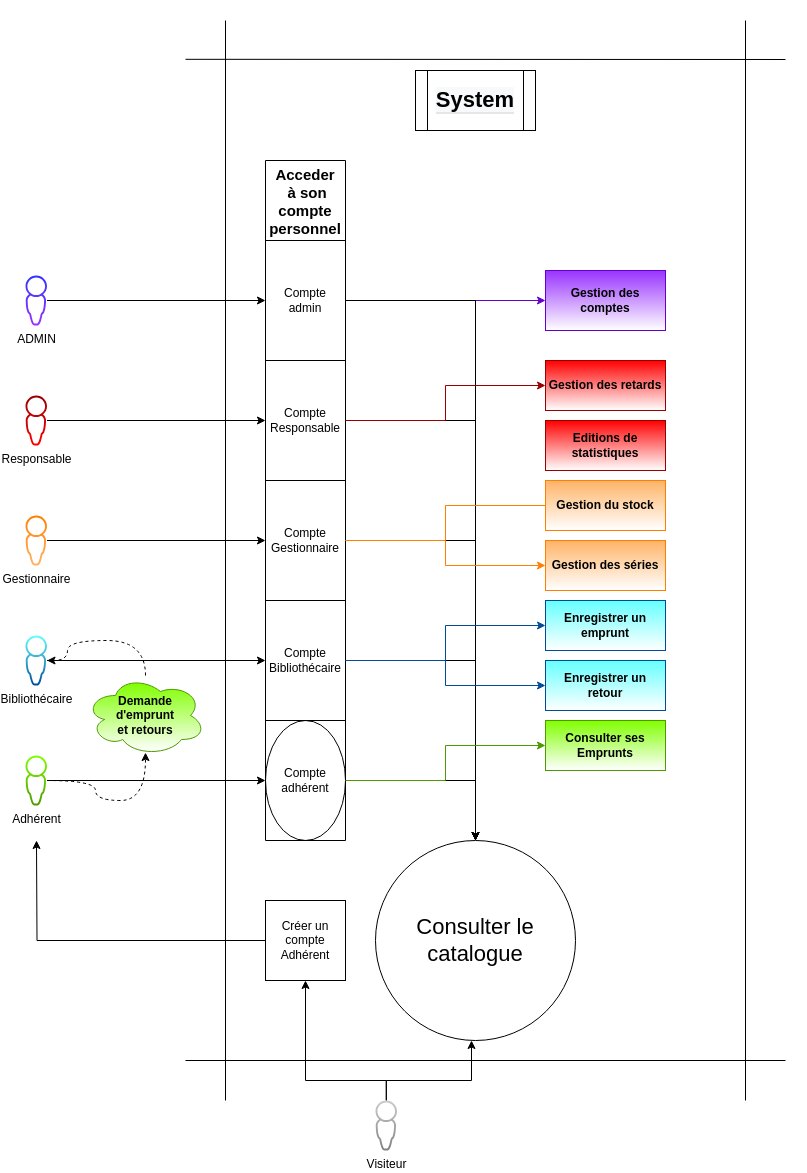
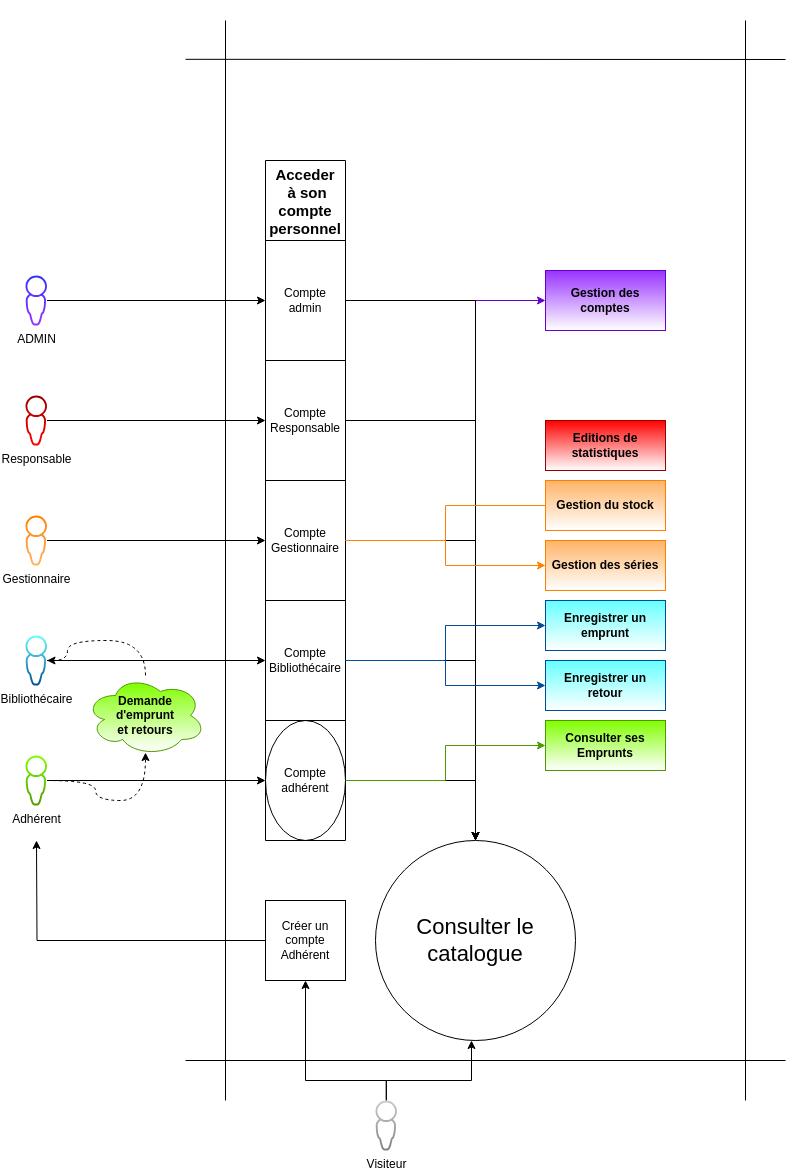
node "System": removed
edge "Compte Responsable" -> "Gestion des retards": removed
node "Gestion des retards": removed
